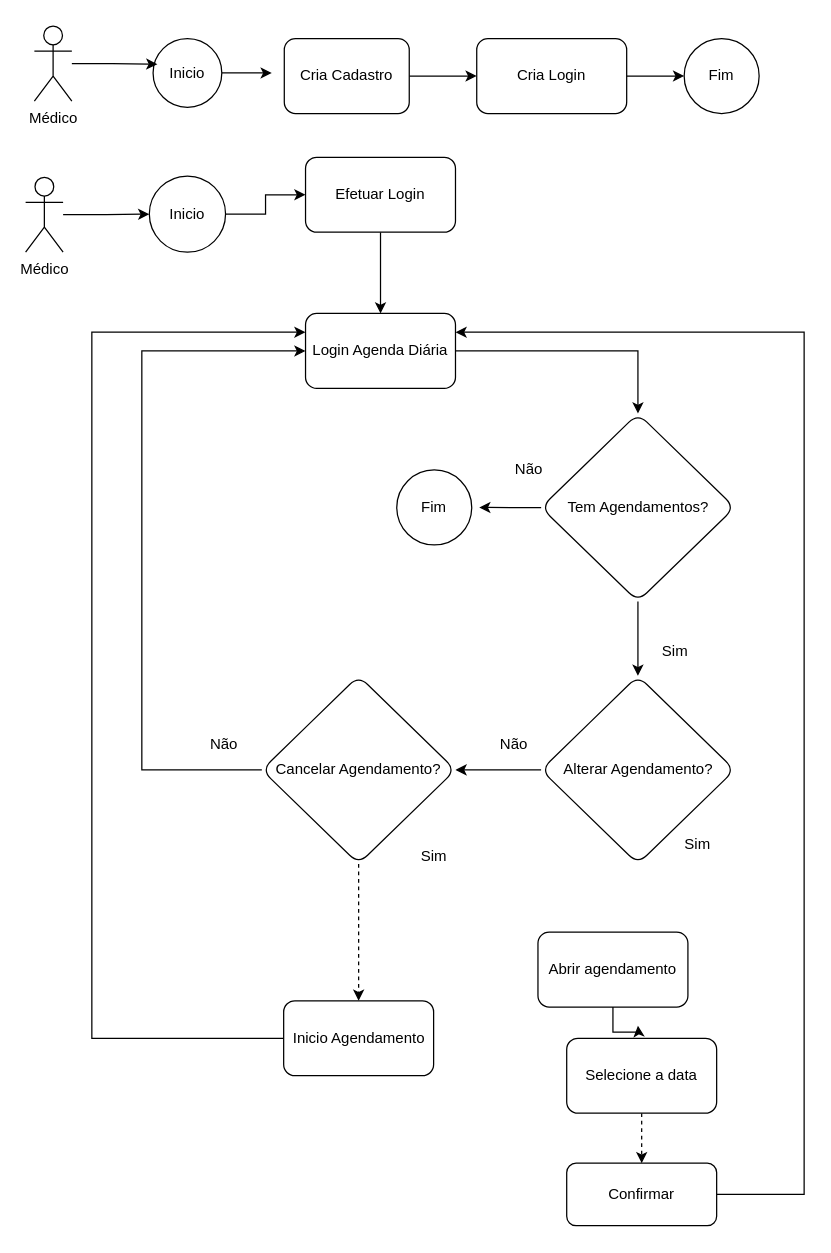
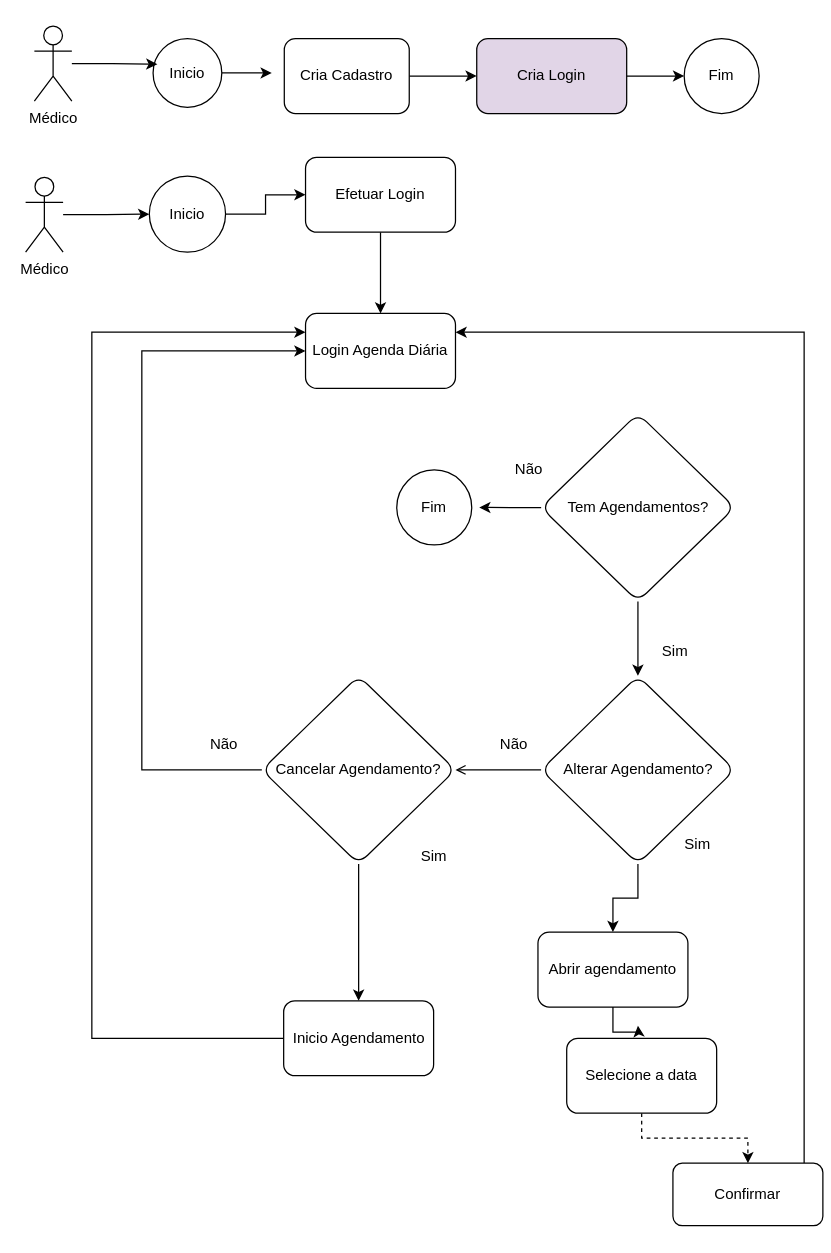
node "Cria Login": fillcolor #ffffff -> #e1d5e7
edge "Login Agenda Diária" -> "Tem Agendamentos?": removed
edge "Alterar Agendamento?" -> "Cancelar Agendamento?": arrowhead classic -> open
edge "Alterar Agendamento?" -> "Abrir agendamento": added
edge "Cancelar Agendamento?" -> "Inicio Agendamento": style dashed -> solid
node "Confirmar": moved (642, 1194) -> (748, 1194)
